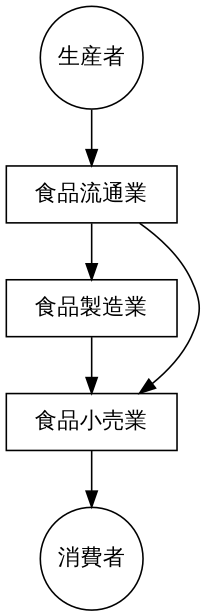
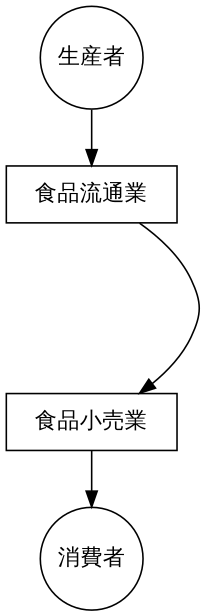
node "食品製造業": removed
